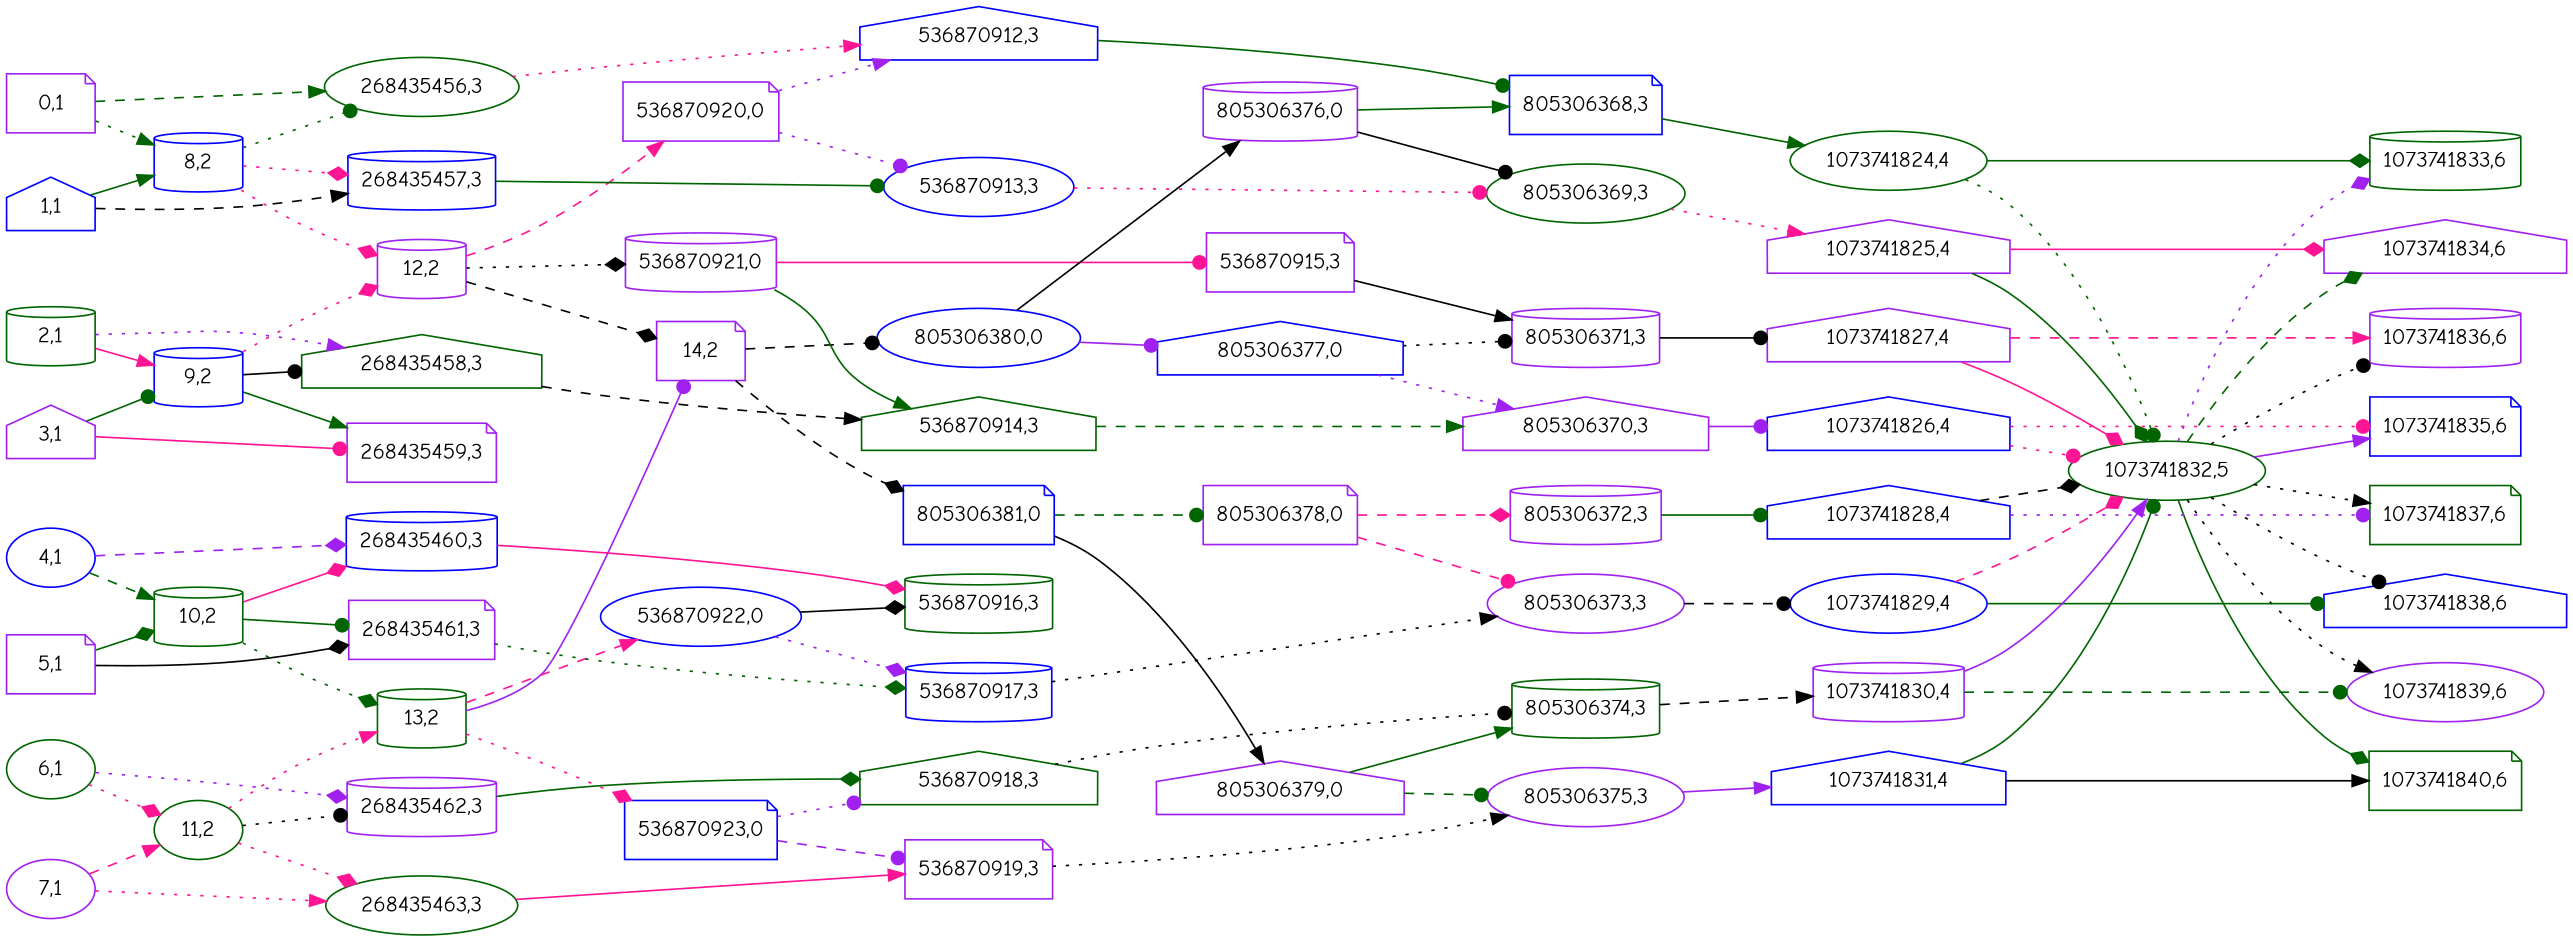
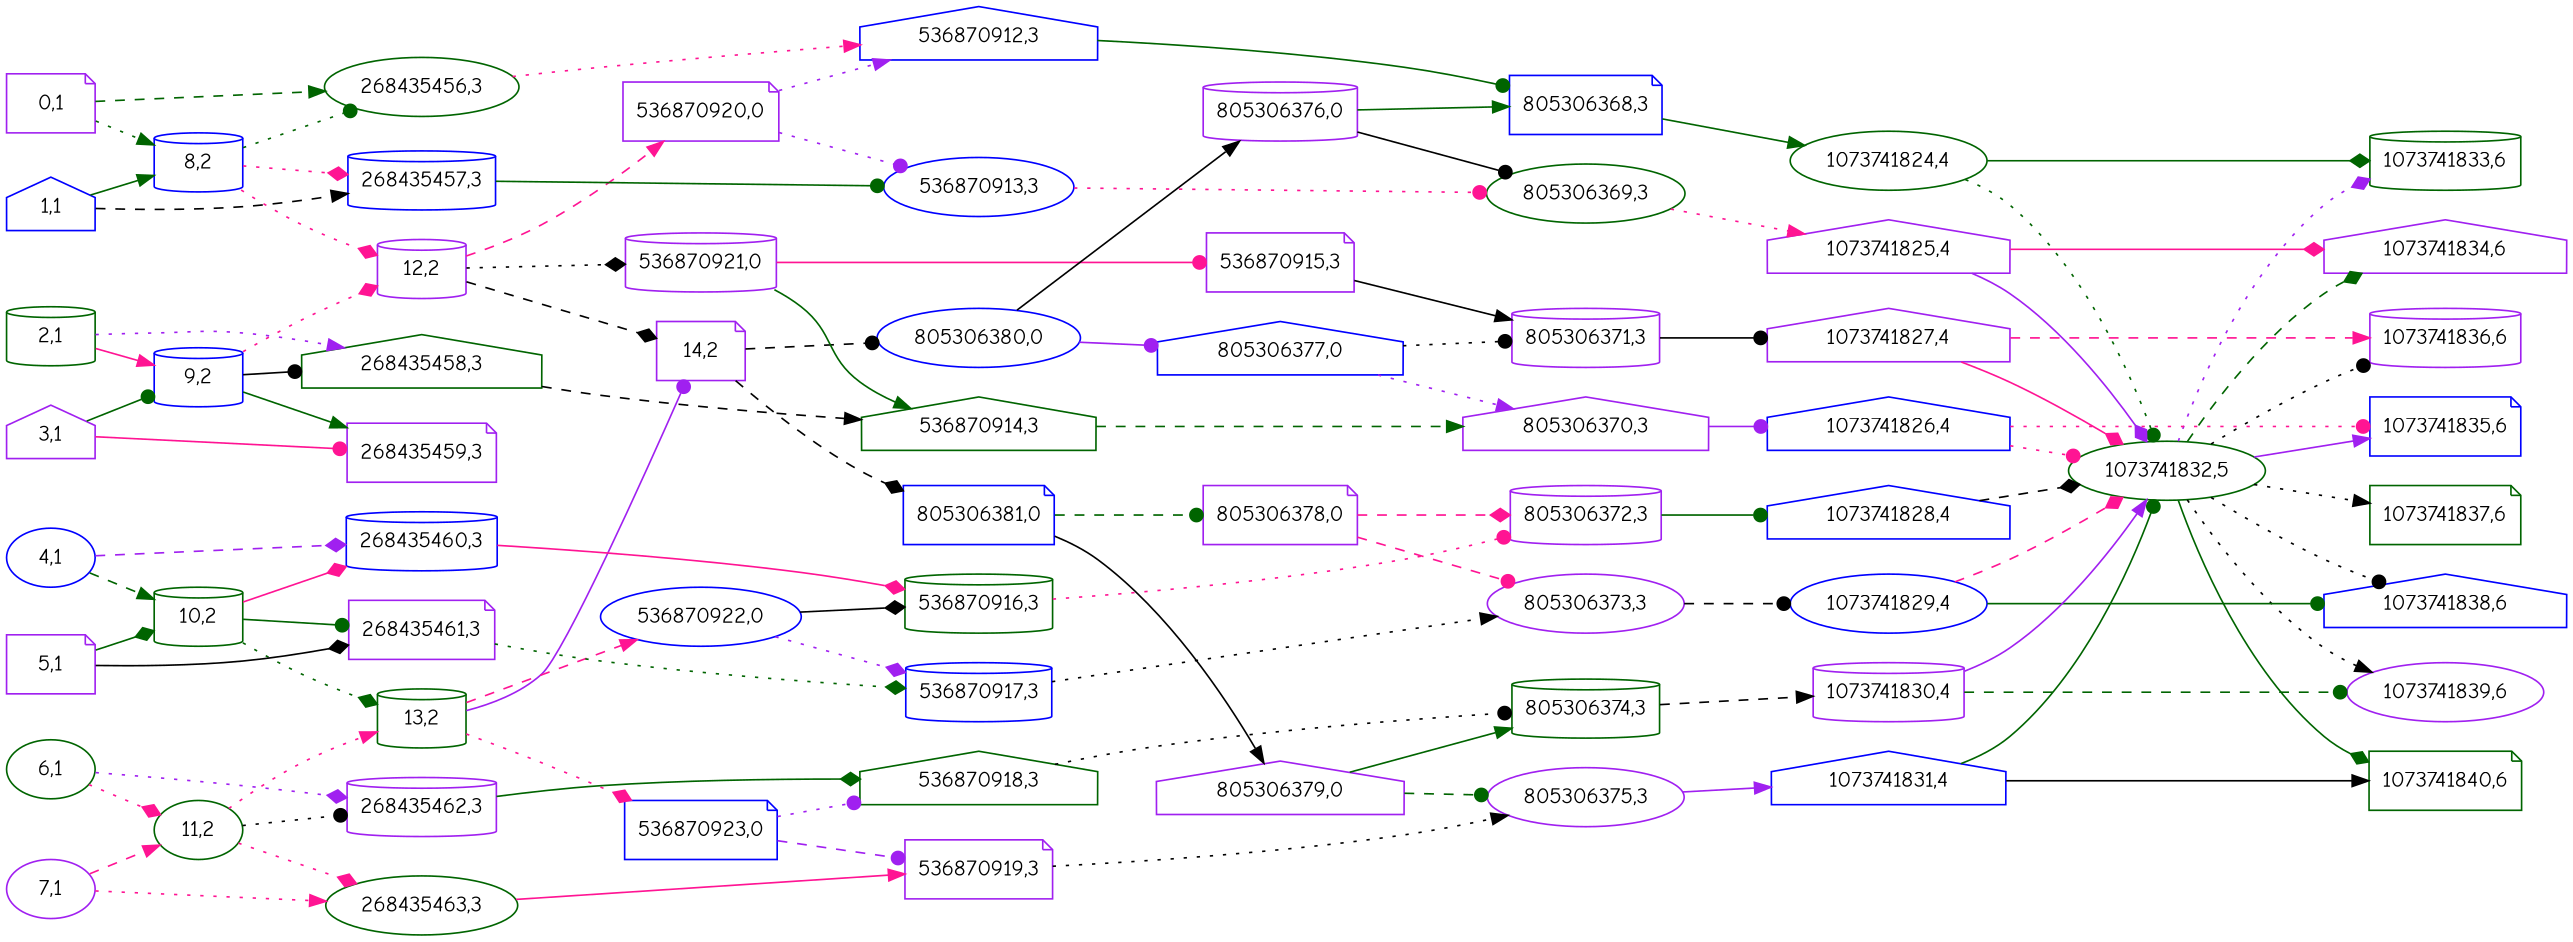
edge "1073741825,4" -> "1073741832,5": color darkgreen -> purple
edge "1073741828,4" -> "1073741837,6": removed
edge "536870916,3" -> "805306372,3": added
